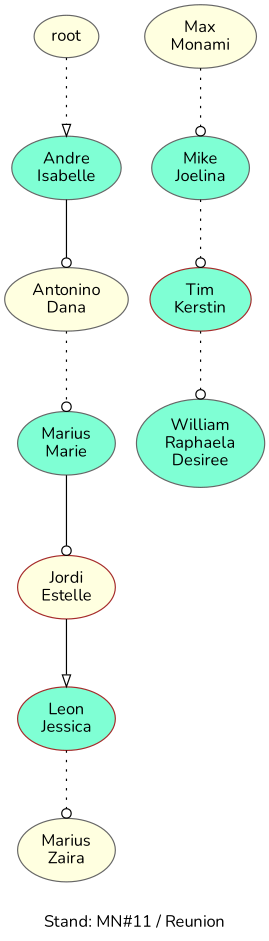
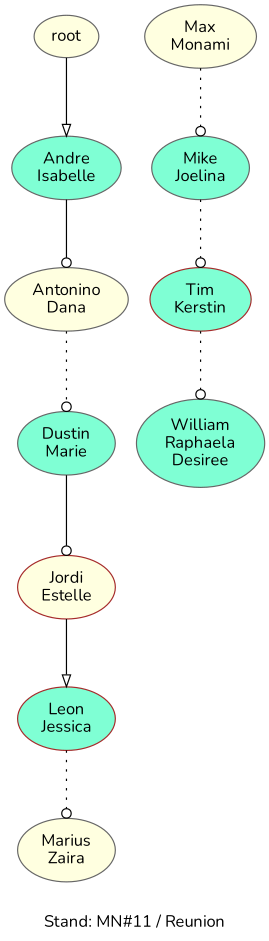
edge "root" -> "Andre Isabelle": style dotted -> solid
node "Marius Marie": label "Marius Marie" -> "Dustin Marie"
